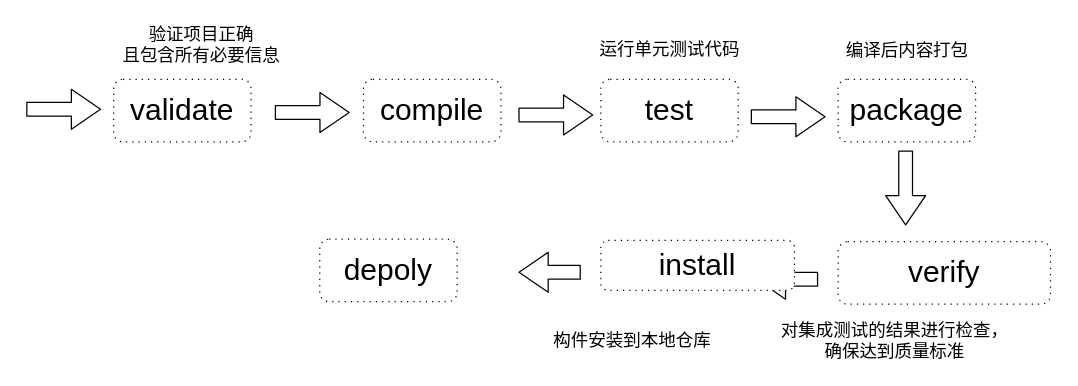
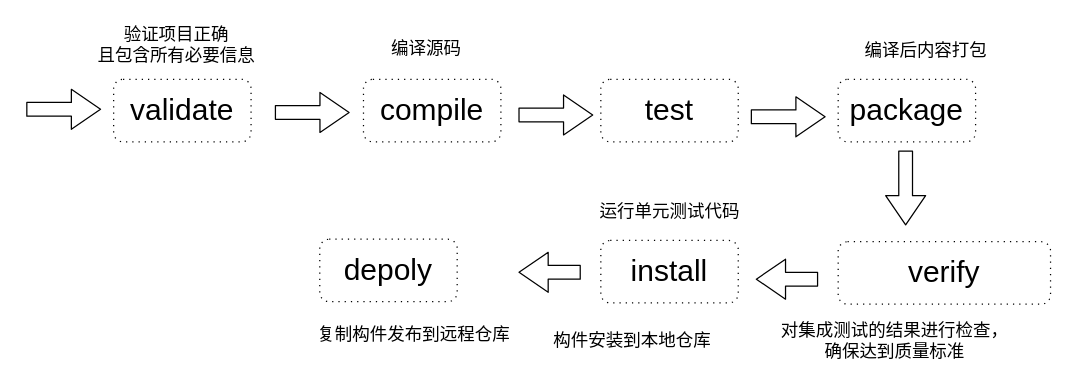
node "验证项目正确 且包含所有必要信息": moved (201, 44) -> (176, 44)
node "编译源码": added
node "运行单元测试代码": moved (669, 49) -> (669, 212)
node "编译后内容打包": moved (907, 51) -> (926, 51)
node "install": size 194x50 -> 138x63
node "复制构件发布到远程仓库": added
